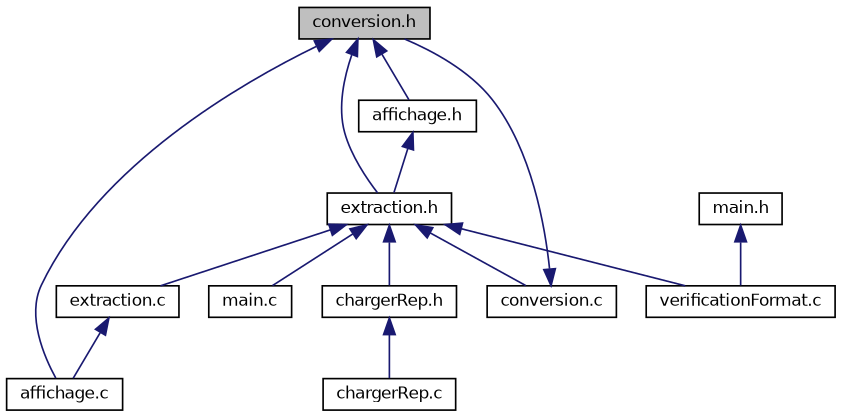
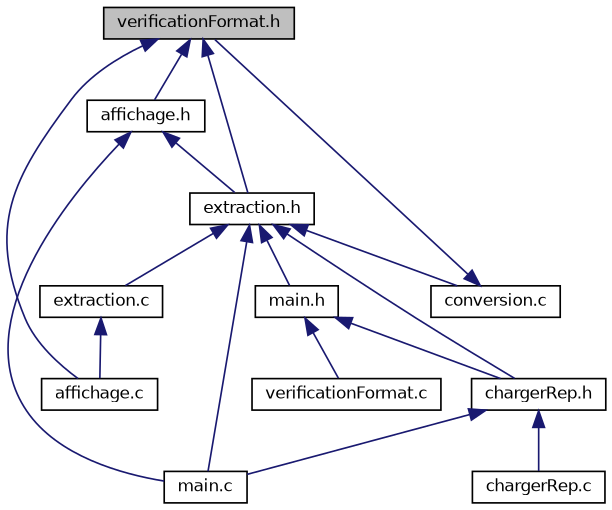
node "conversion.h": label "conversion.h" -> "verificationFormat.h"
edge "verificationFormat.c" -> "extraction.h": now "main.h" -> "extraction.h"
edge "main.c" -> "affichage.h": added
edge "chargerRep.h" -> "main.h": added
edge "main.c" -> "chargerRep.h": added
